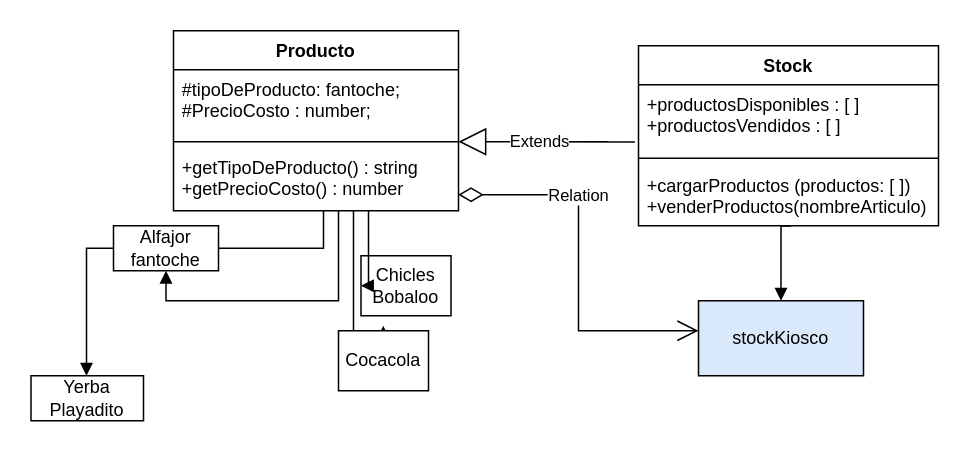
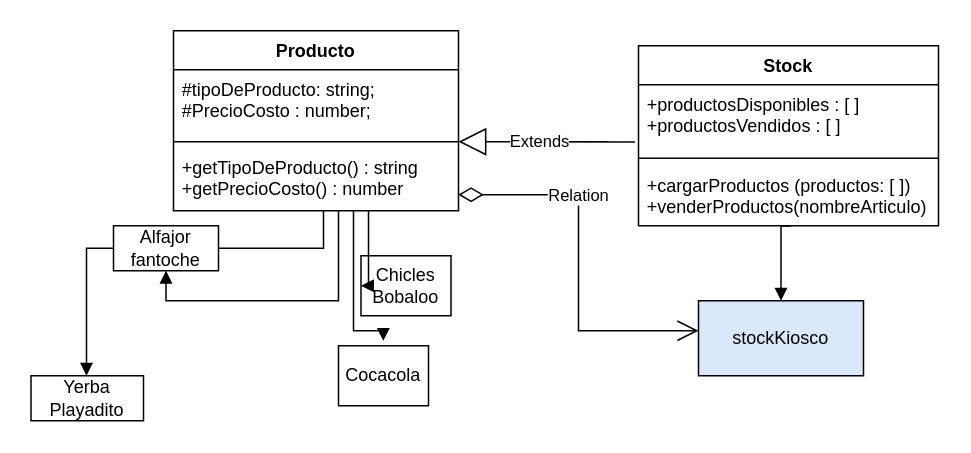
node "#tipoDeProducto: fantoche; #PrecioCosto : number;": label "#tipoDeProducto: fantoche; #PrecioCosto : number;" -> "#tipoDeProducto: string; #PrecioCosto : number;"
node "Cocacola": moved (383, 361) -> (383, 376)
